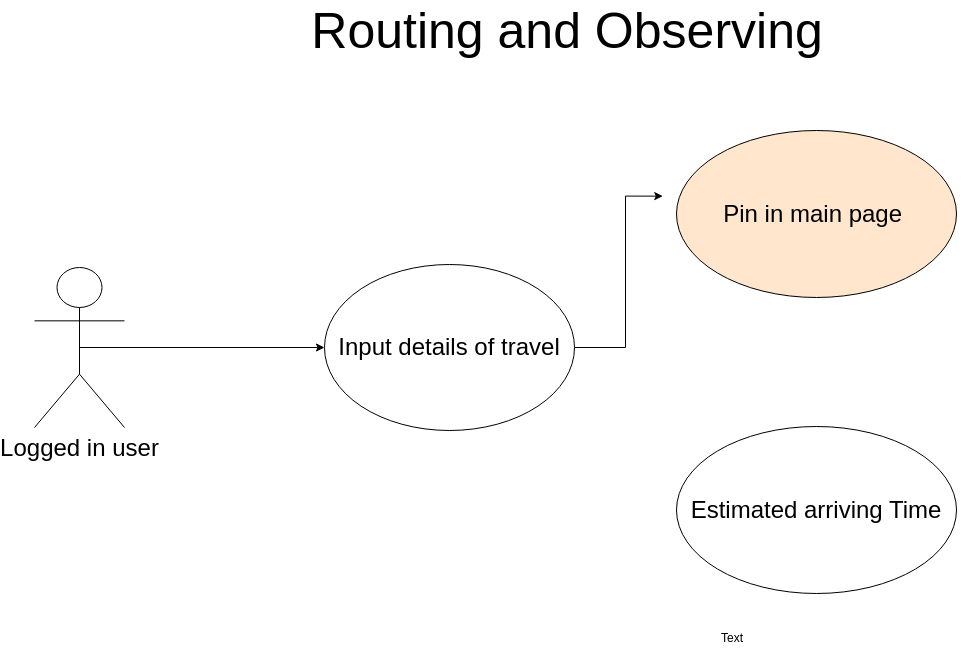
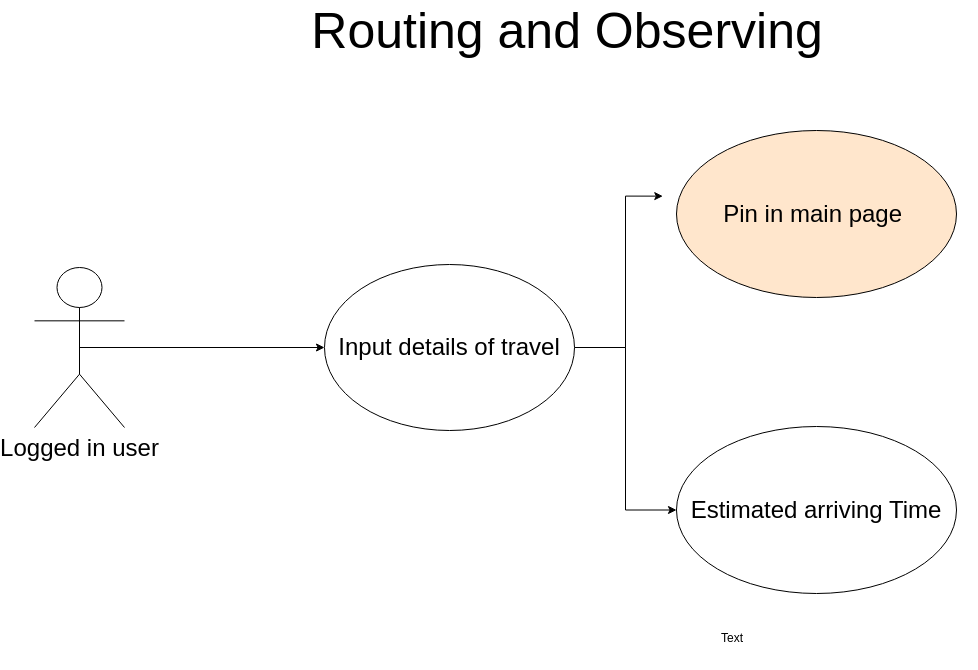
edge "Input details of travel" -> "Estimated arriving Time": added
